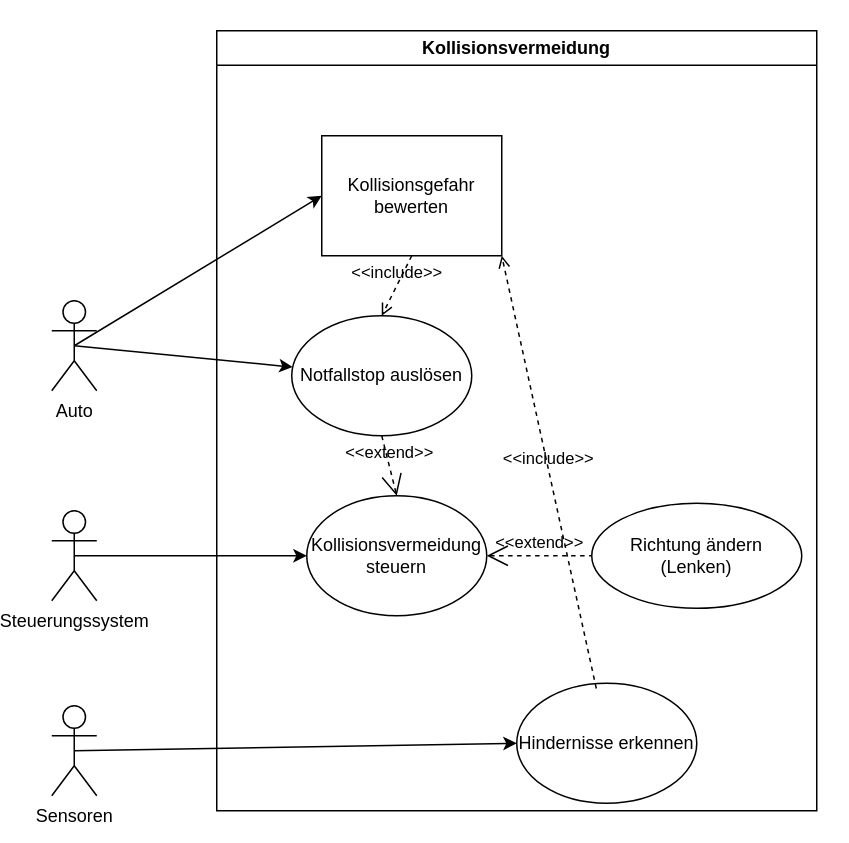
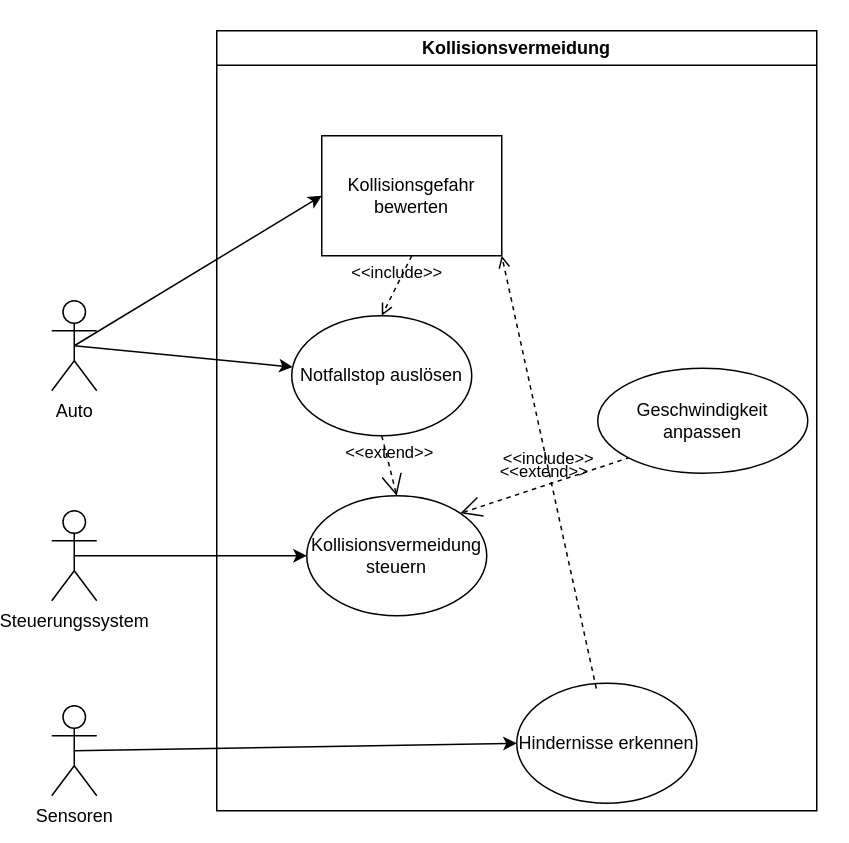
node "Geschwindigkeit anpassen": added
edge "Geschwindigkeit anpassen" -> "Kollisionsvermeidung steuern": added, label "<<extend>>"
edge "Richtung ändern (Lenken)" -> "Kollisionsvermeidung steuern": removed, label "<<extend>>"
node "Richtung ändern (Lenken)": removed
